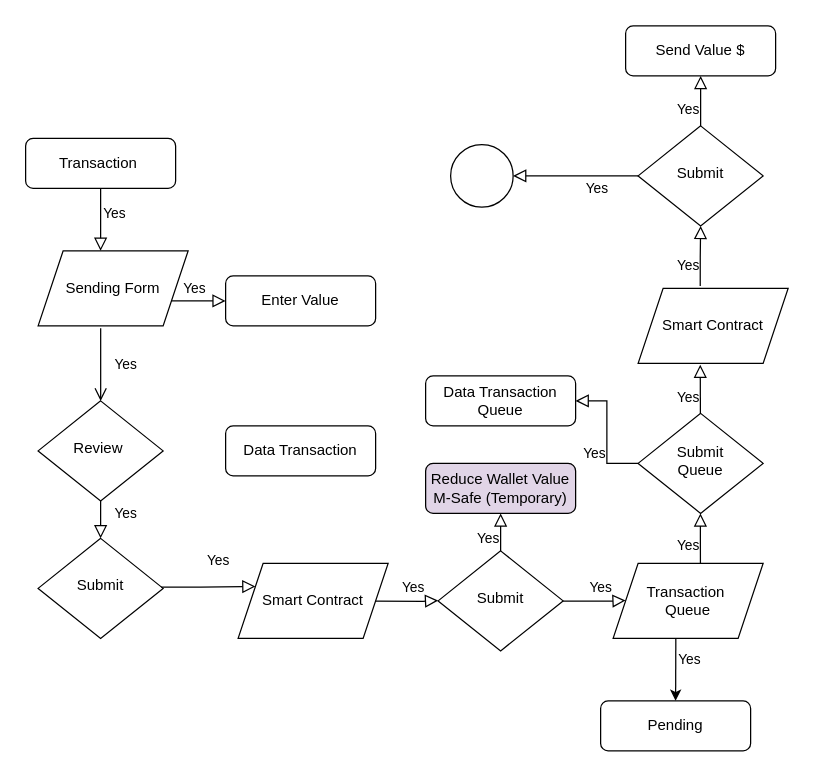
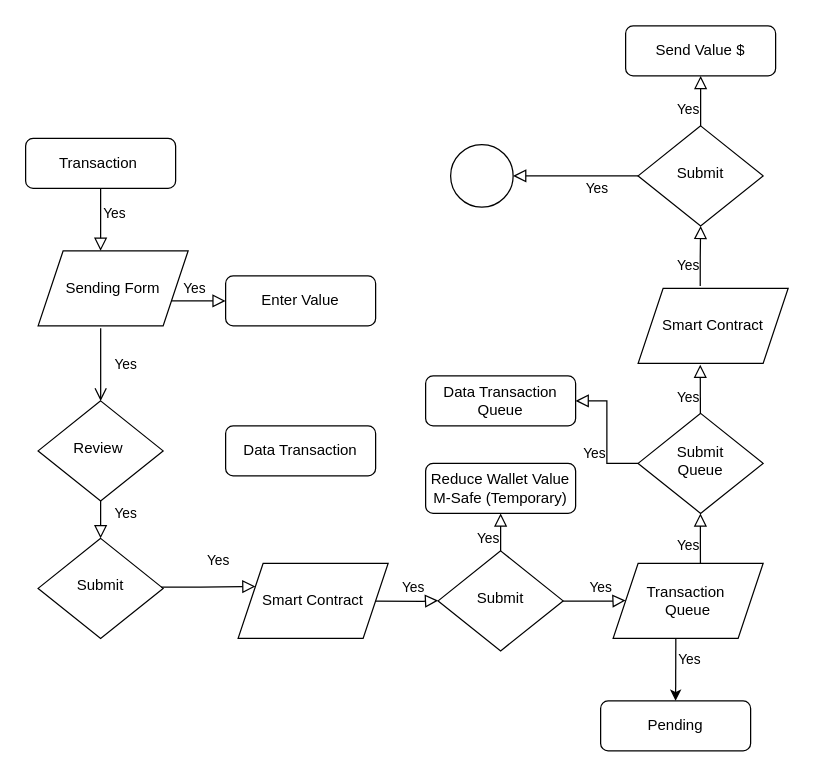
node "Reduce Wallet Value M-Safe (Temporary)": fillcolor #e1d5e7 -> #ffffff
